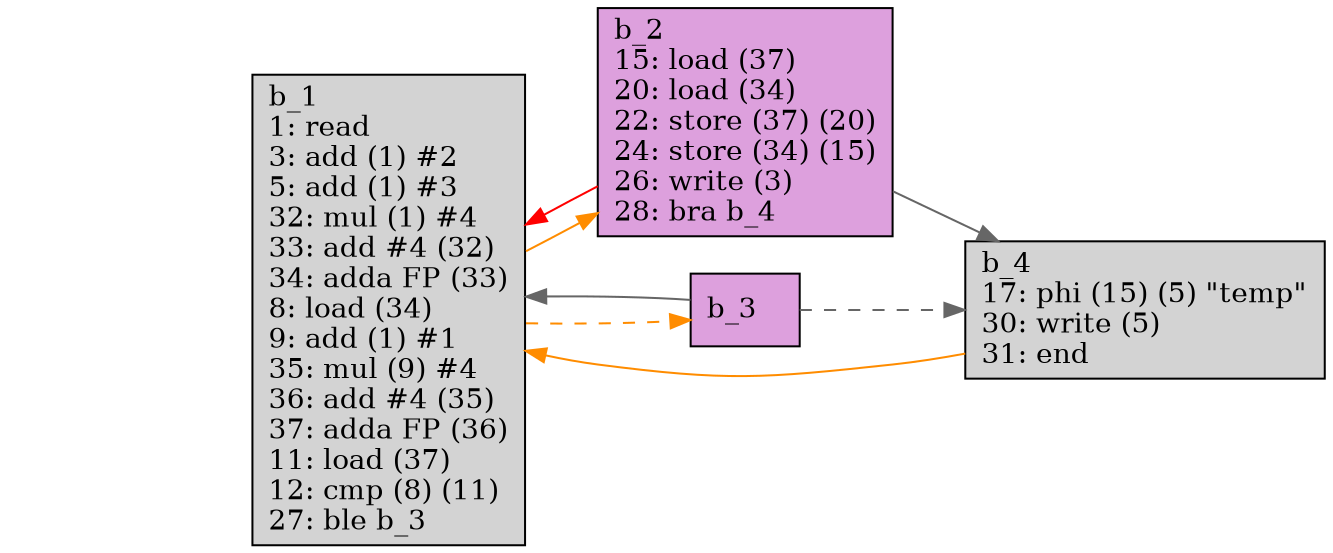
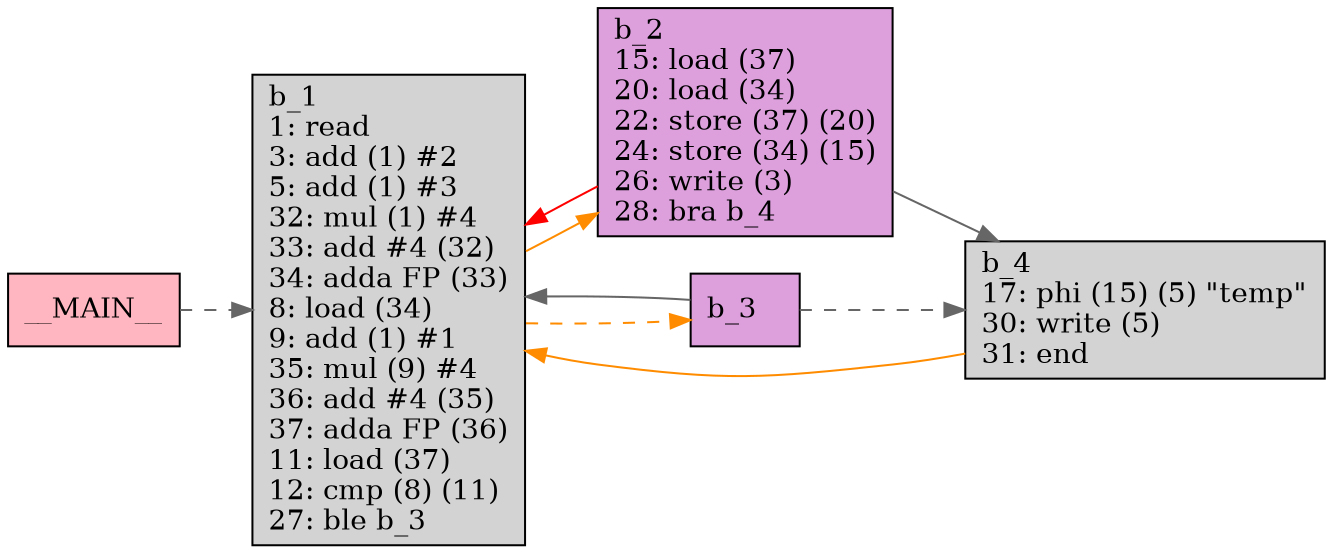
node "__MAIN__": added
